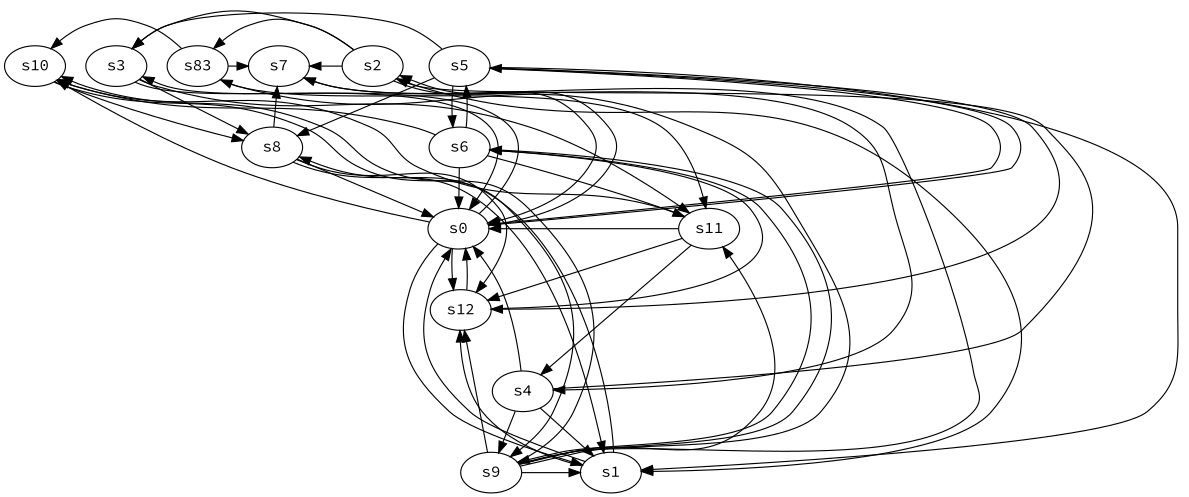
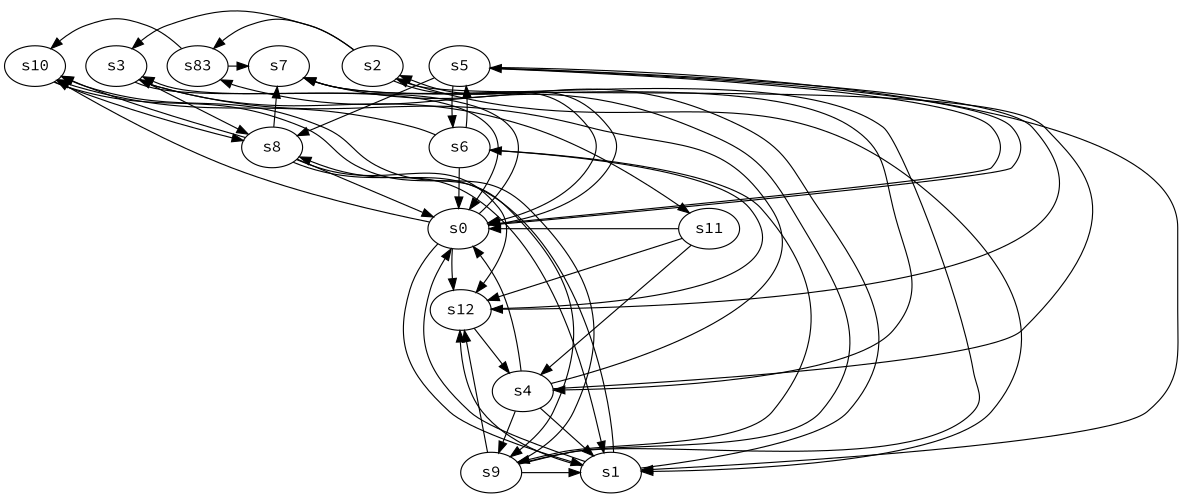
edge "s5" -> "s3": now "s4" -> "s3"
edge "s2" -> "s7": now "s1" -> "s7"
edge "s83" -> "s11": removed
edge "s11" -> "s10": now "s8" -> "s10"
edge "s6" -> "s11": removed
edge "s12" -> "s0": now "s12" -> "s4"
edge "s9" -> "s6": removed
edge "s9" -> "s11": removed
